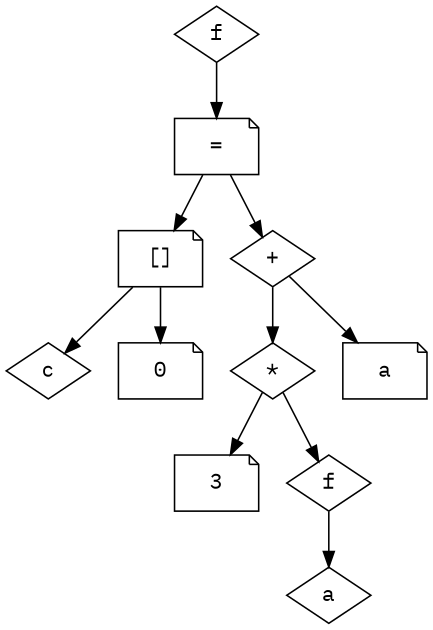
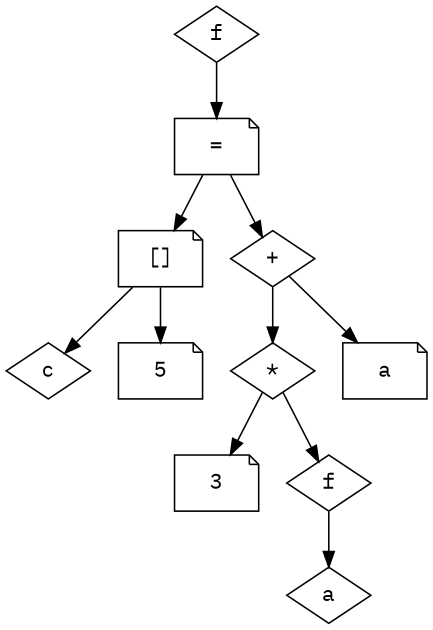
node "0": label "0" -> "5"
